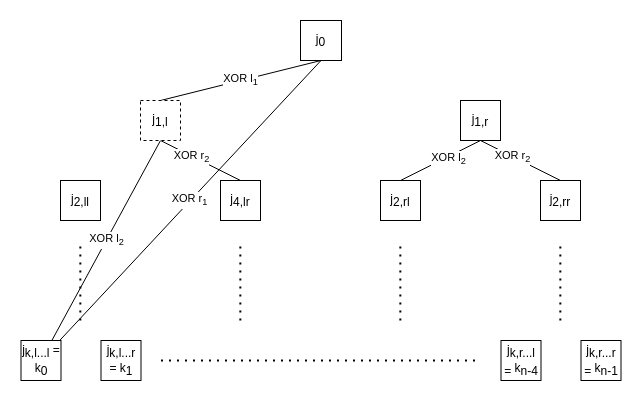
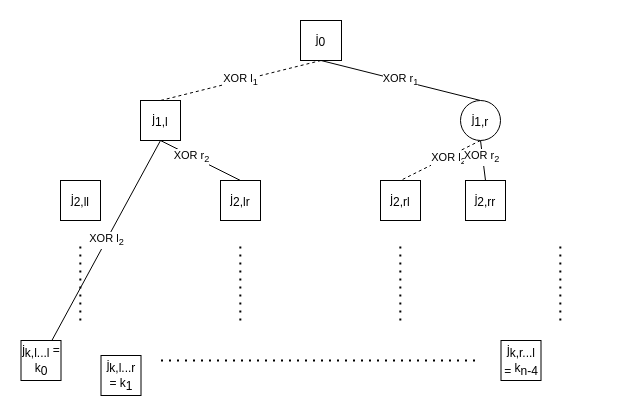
edge "j0" -- "j1,l": style solid -> dashed
node "j1,l": style dashed -> solid
node "j1,r": shape rectangle -> ellipse
edge "j1,r" -- "j2,rl": style solid -> dashed
edge "j0" -- "jk,l...l = k0": now "j0" -- "j1,r"
node "j4,lr": label "j4,lr" -> "j2,lr"
node "j2,rr": moved (561, 201) -> (486, 201)
node "jk,l...r = k1": moved (121, 361) -> (121, 376)
node "jk,r...r = kn-1": removed
